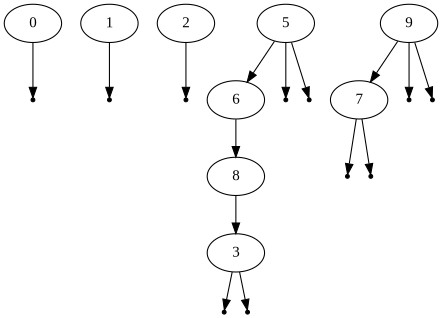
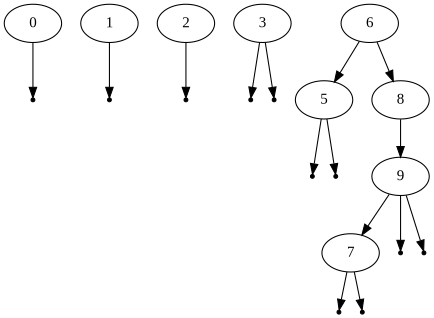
edge "5" -> "6": reversed
edge "8" -> "3": now "8" -> "9"
